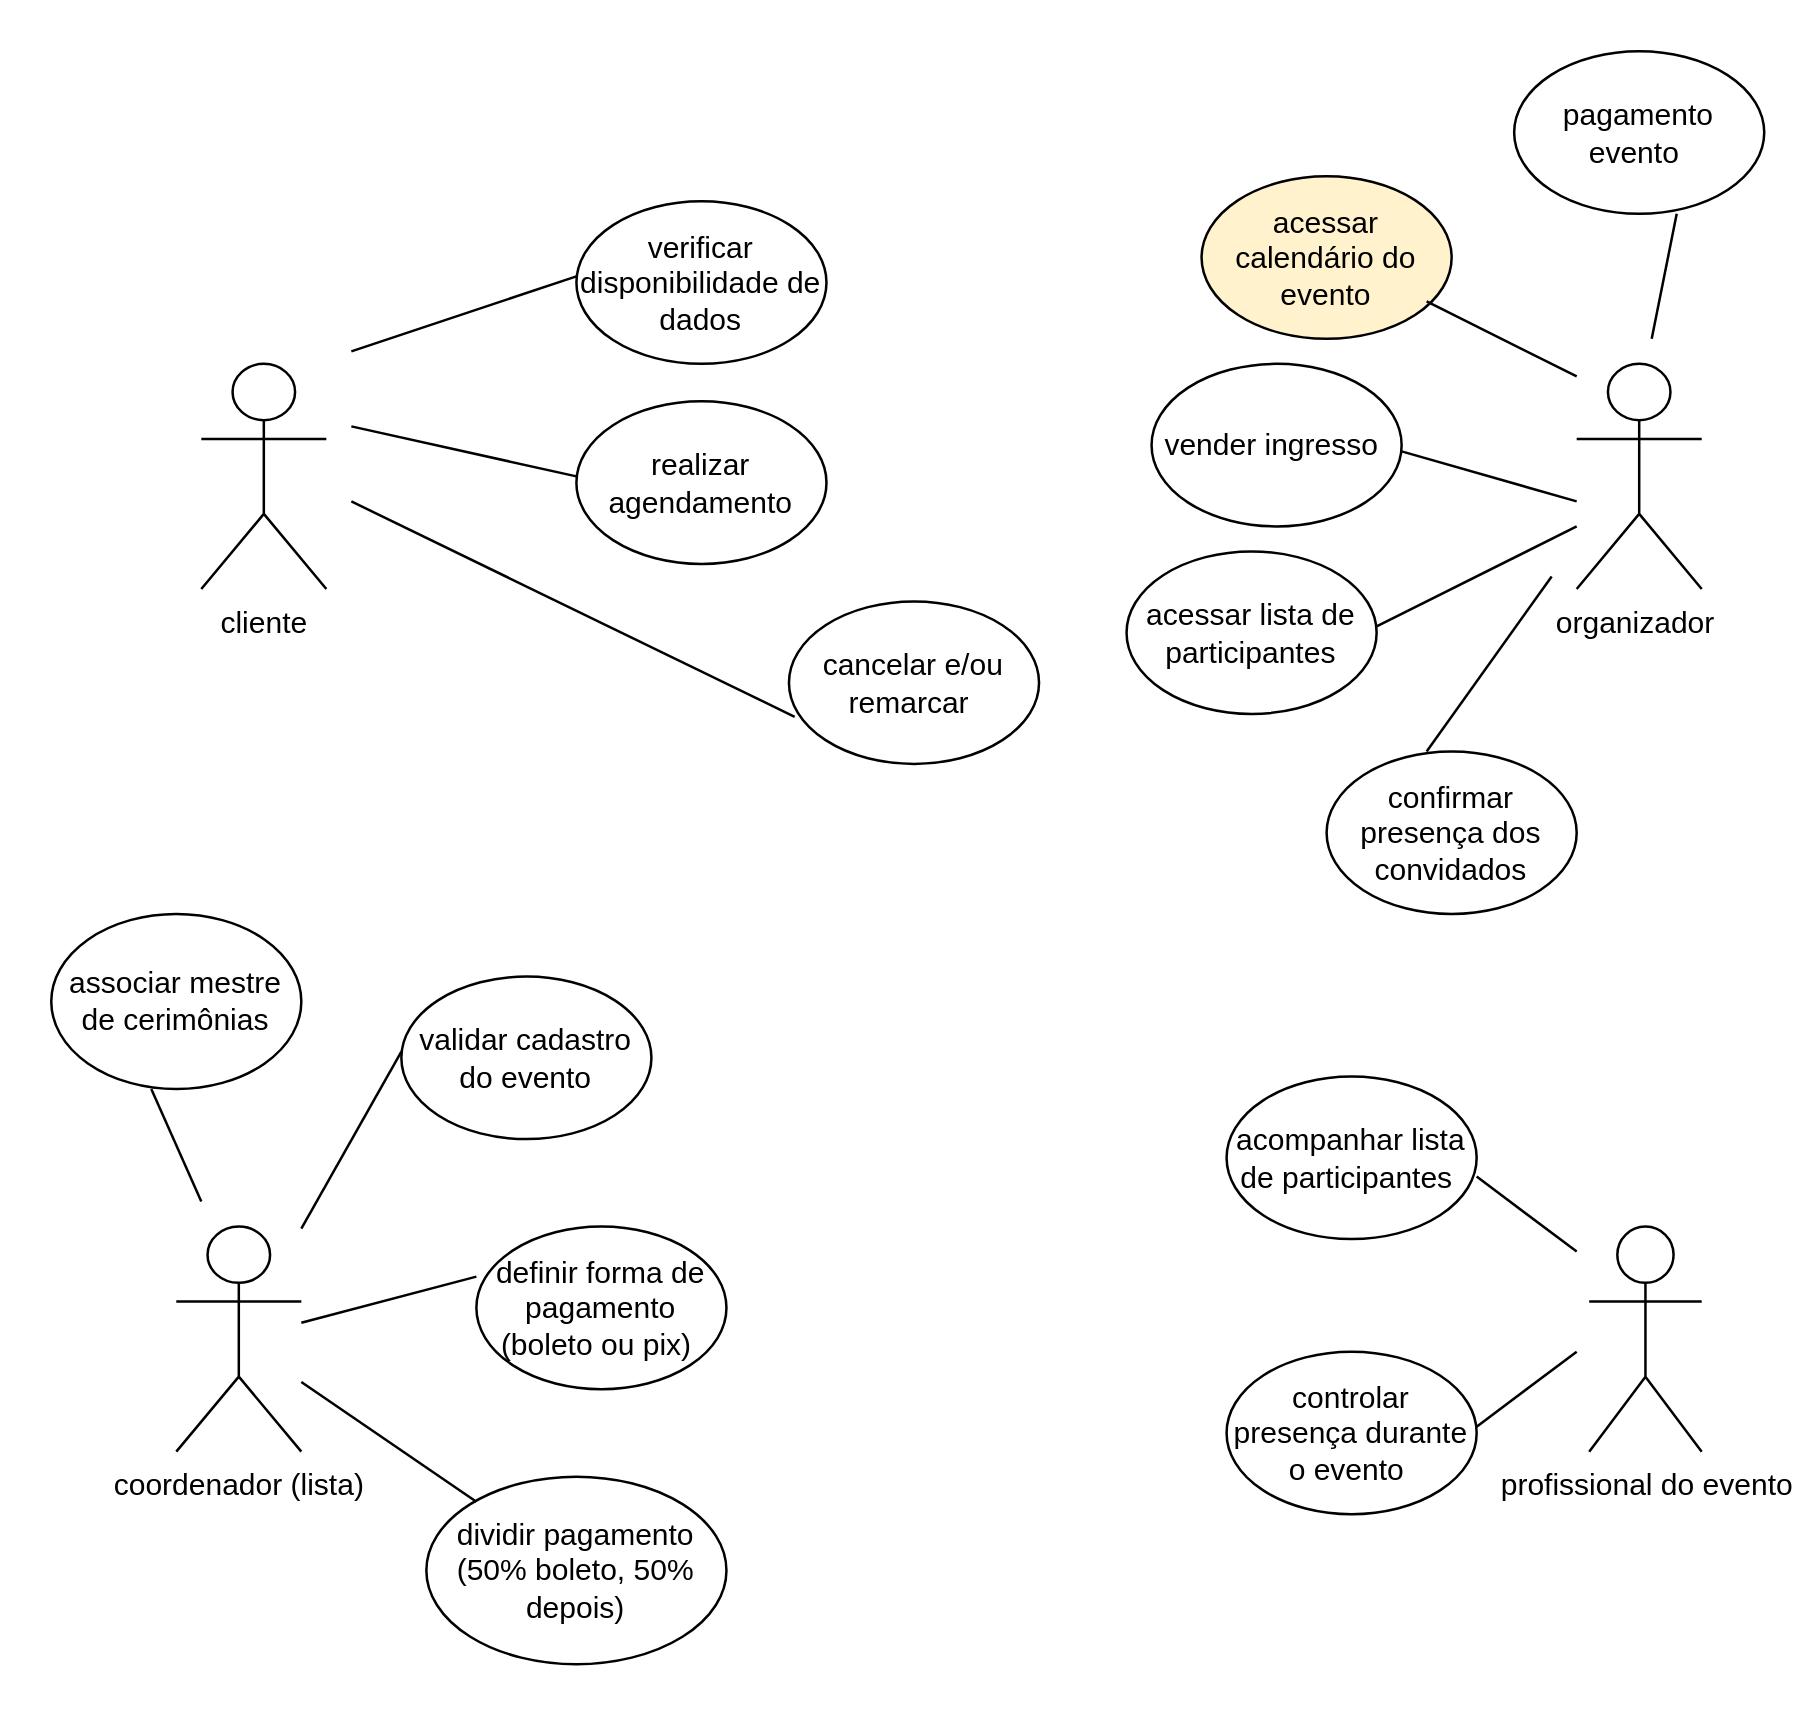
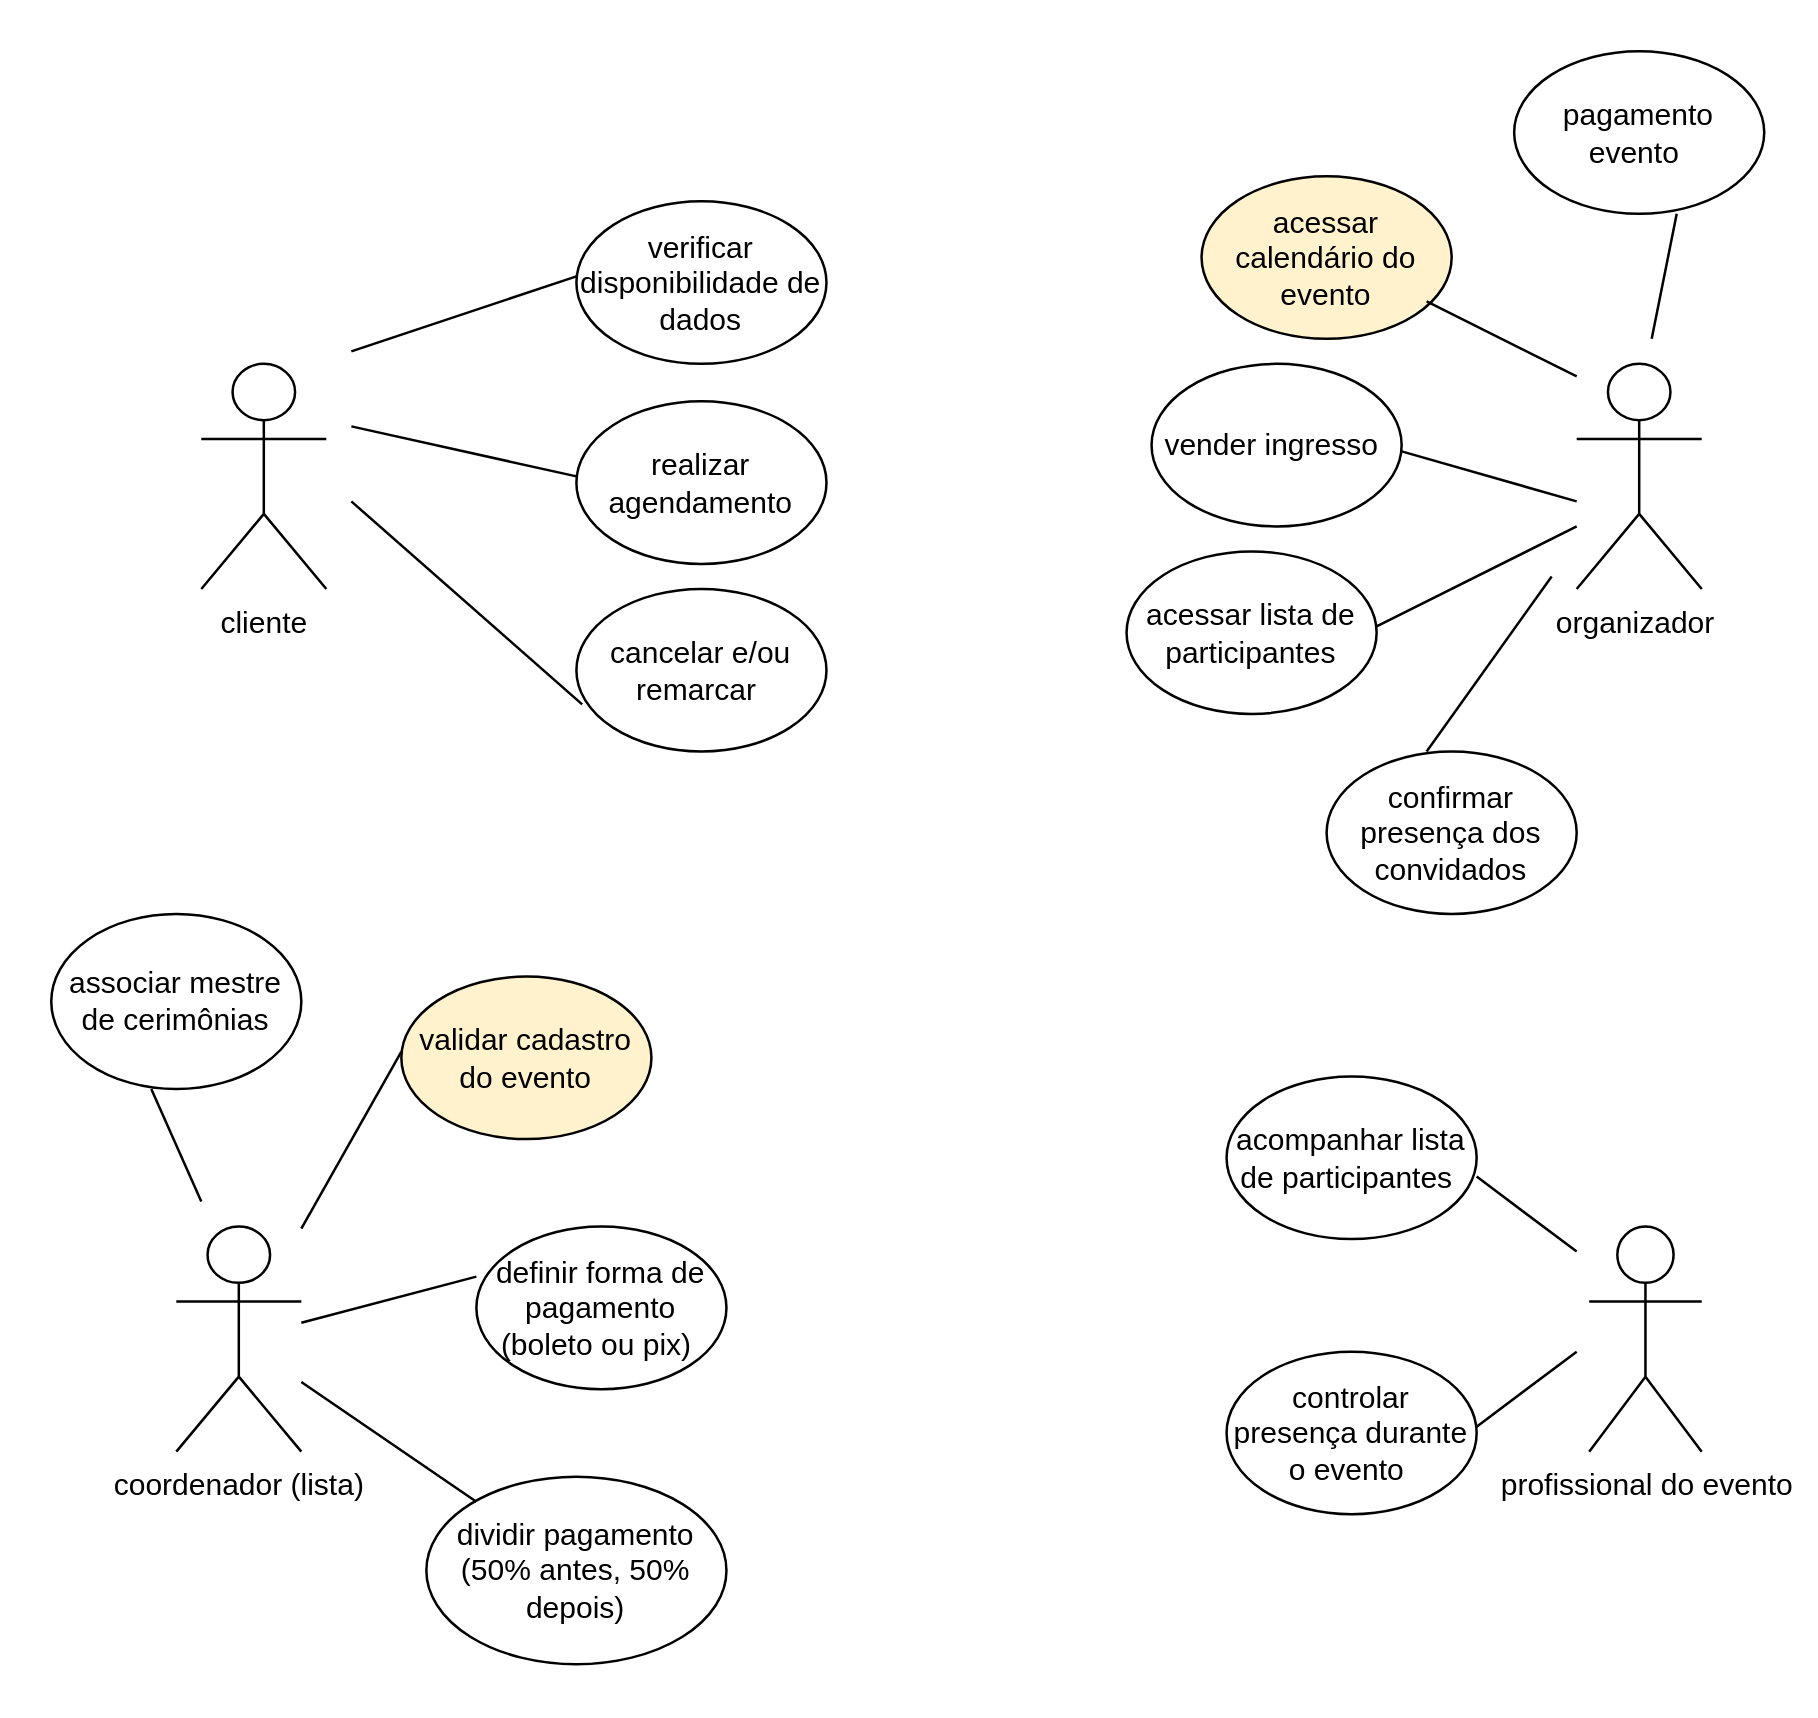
node "cancelar e/ou remarcar": moved (914, 683) -> (701, 670)
node "validar cadastro do evento": fillcolor #ffffff -> #fff2cc
node "dividir pagamento (50% boleto, 50% depois)": label "dividir pagamento (50% boleto, 50% depois)" -> "dividir pagamento (50% antes, 50% depois)"
